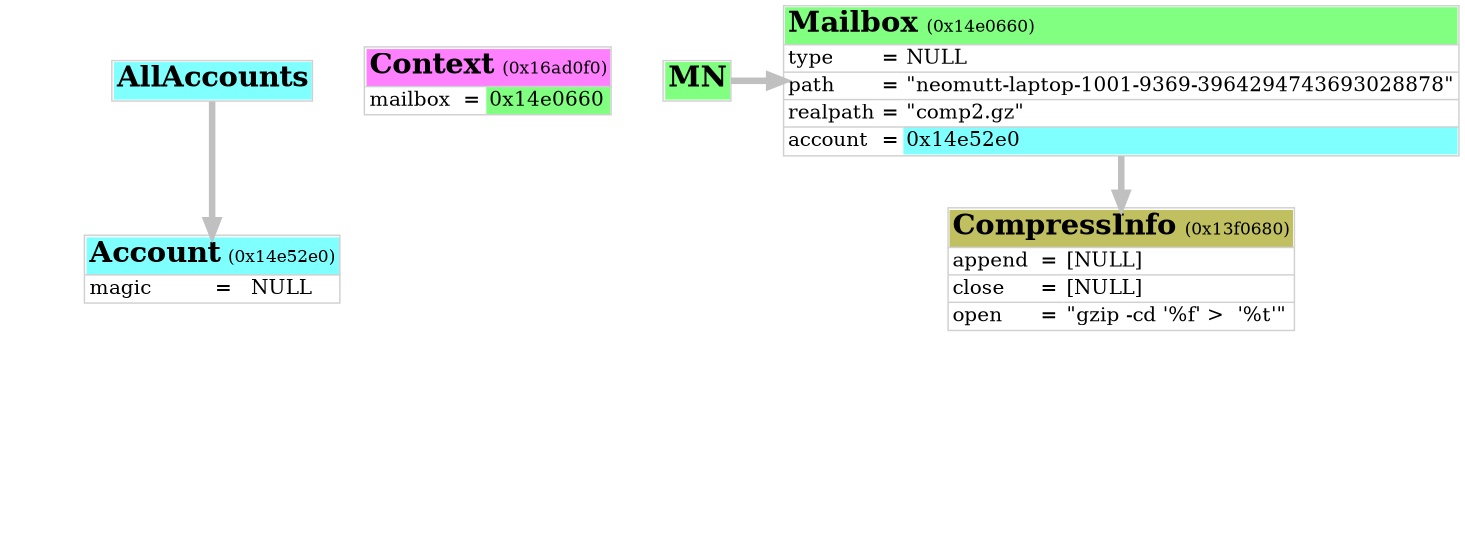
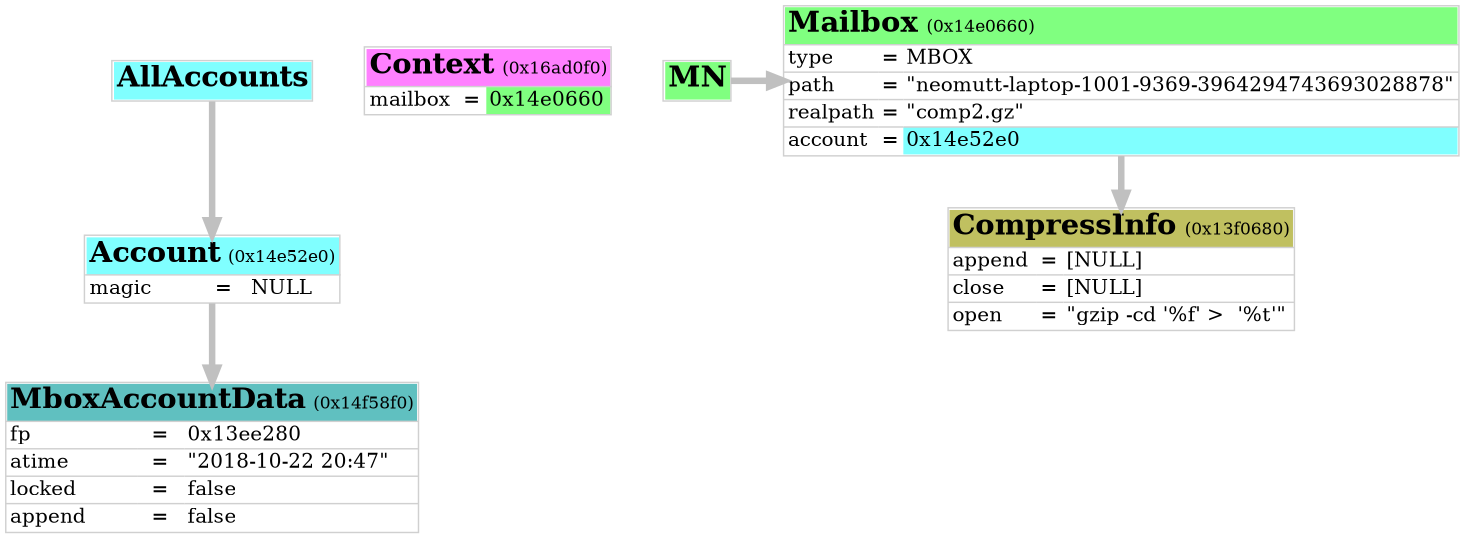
node "Mailbox": text "NULL" -> "MBOX"
node "MboxAccountData": added
